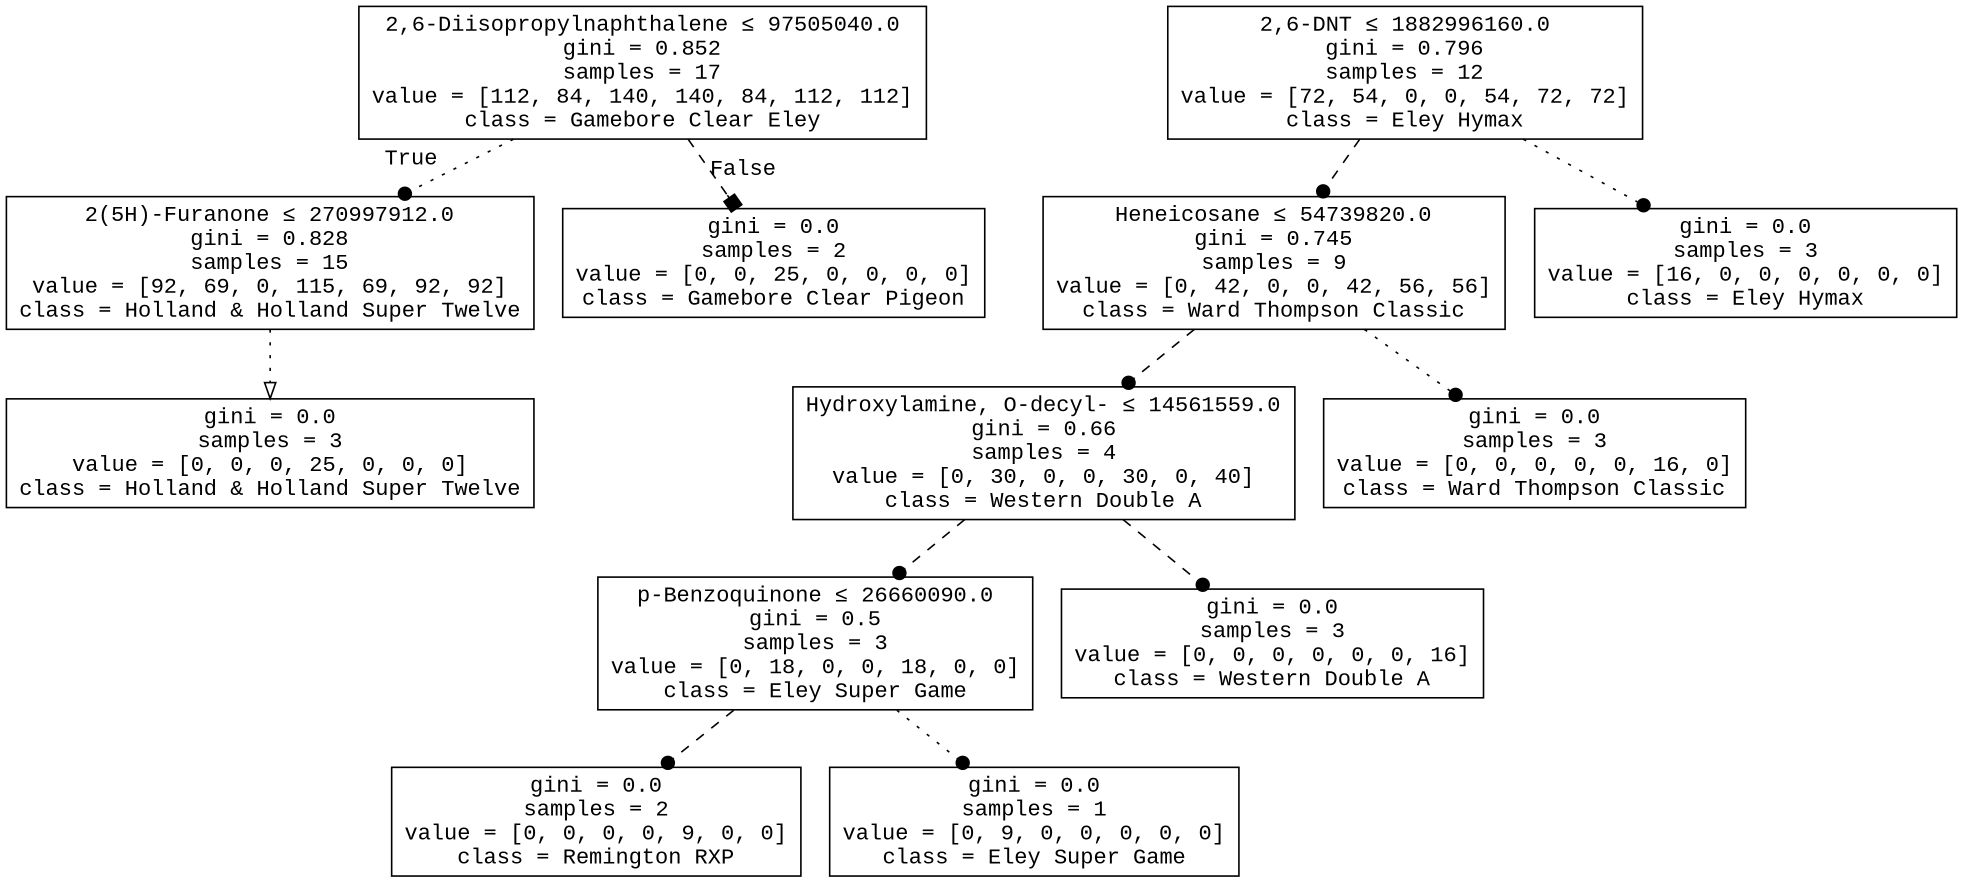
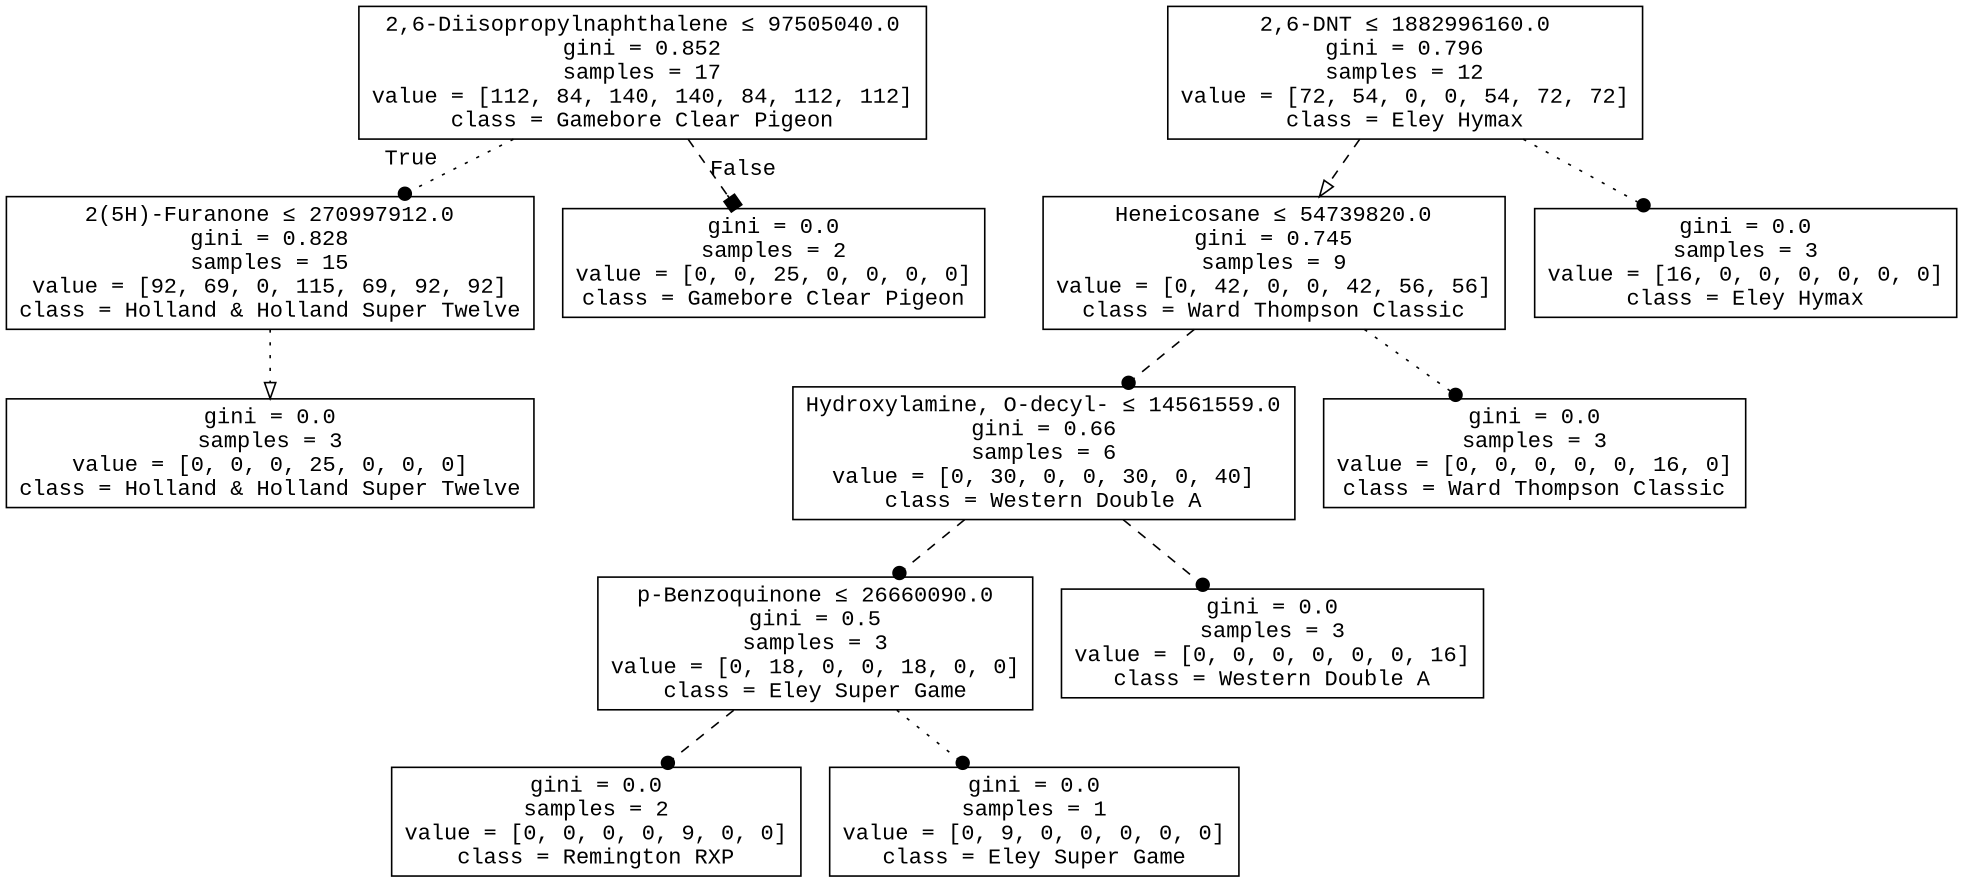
node "2,6-Diisopropylnaphthalene ≤ 97505040.0": text "class = Gamebore Clear Eley" -> "class = Gamebore Clear Pigeon"
edge "2,6-DNT ≤ 1882996160.0" -> "Heneicosane ≤ 54739820.0": arrowhead dot -> onormal
node "Hydroxylamine, O-decyl- ≤ 14561559.0": text "samples = 4" -> "samples = 6"
